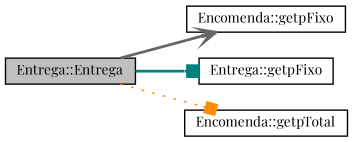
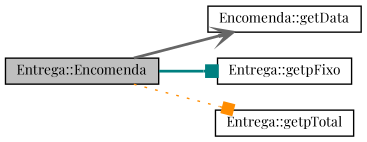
node "Encomenda::getpFixo": label "Encomenda::getpFixo" -> "Encomenda::getData"
node "Entrega::Entrega": label "Entrega::Entrega" -> "Entrega::Encomenda"
node "Encomenda::getpTotal": label "Encomenda::getpTotal" -> "Entrega::getpTotal"
